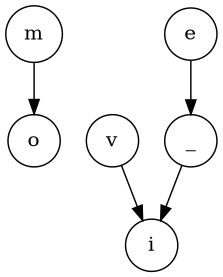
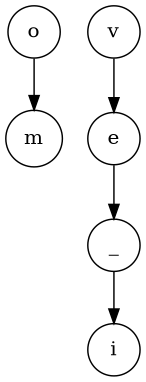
edge "m" -> "o": reversed
edge "v" -> "i": now "v" -> "e"
